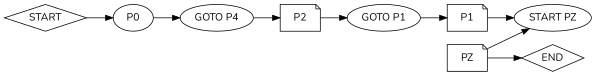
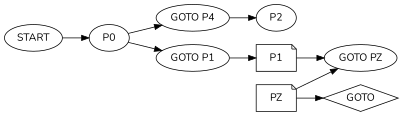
node "START": shape diamond -> ellipse
node "P2": shape note -> ellipse
edge "P2" -> "GOTO P1": now "P0" -> "GOTO P1"
node "START PZ": label "START PZ" -> "GOTO PZ"
node "END": label "END" -> "GOTO"
